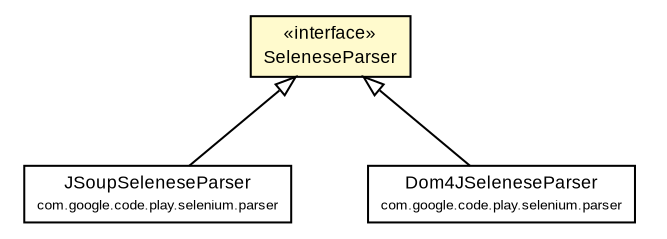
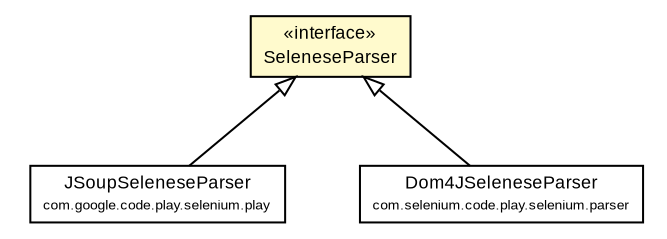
node "JSoupSeleneseParser": text "com.google.code.play.selenium.parser" -> "com.google.code.play.selenium.play"
node "Dom4JSeleneseParser": text "com.google.code.play.selenium.parser" -> "com.selenium.code.play.selenium.parser"
